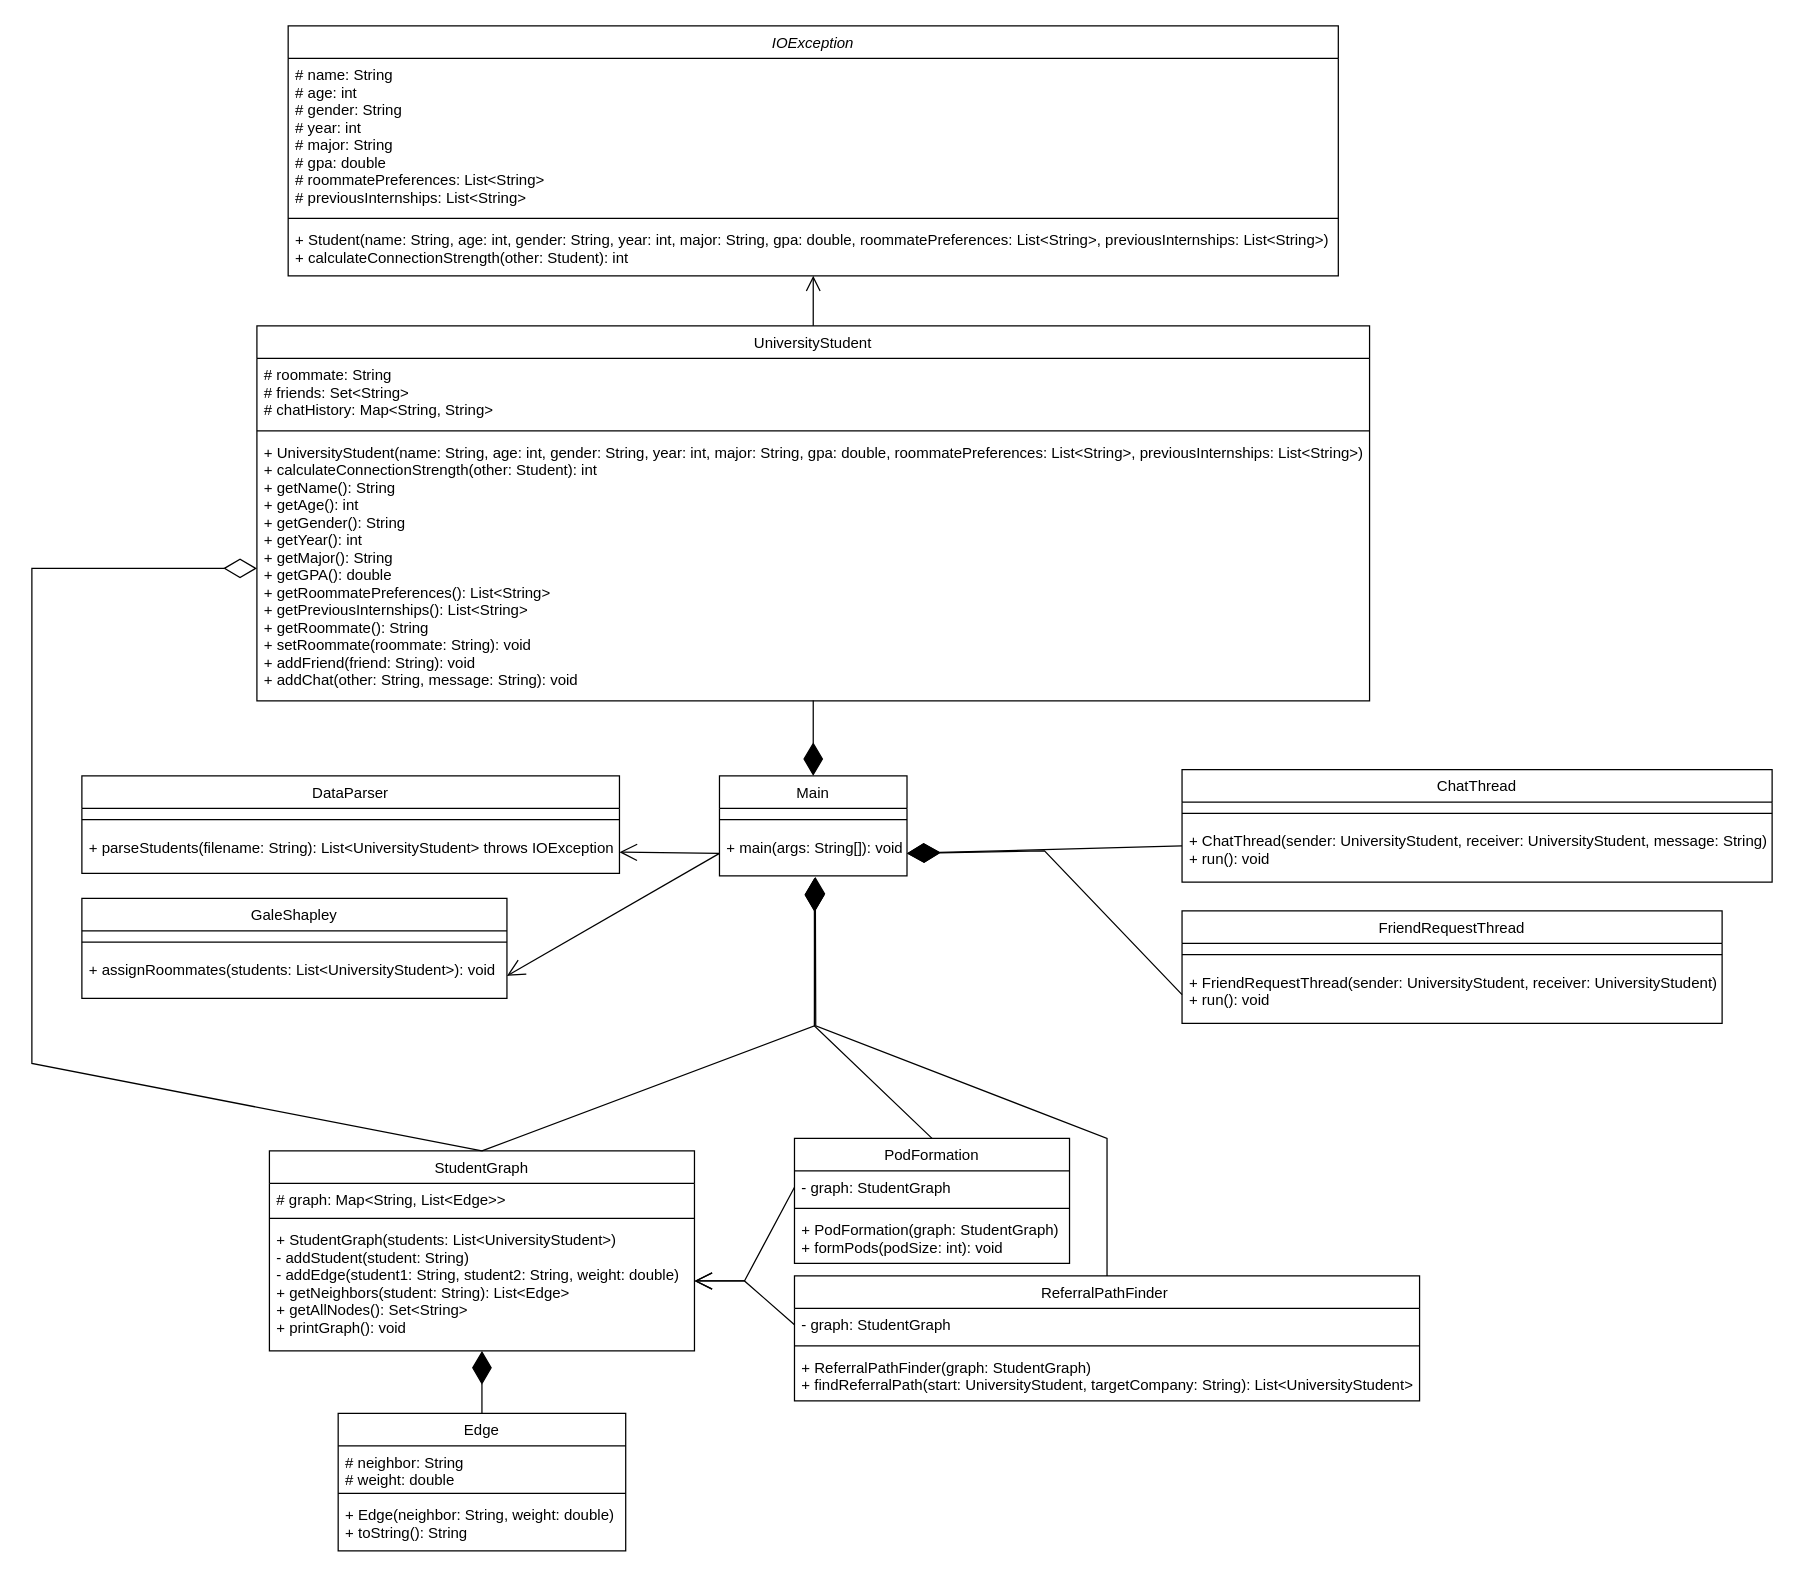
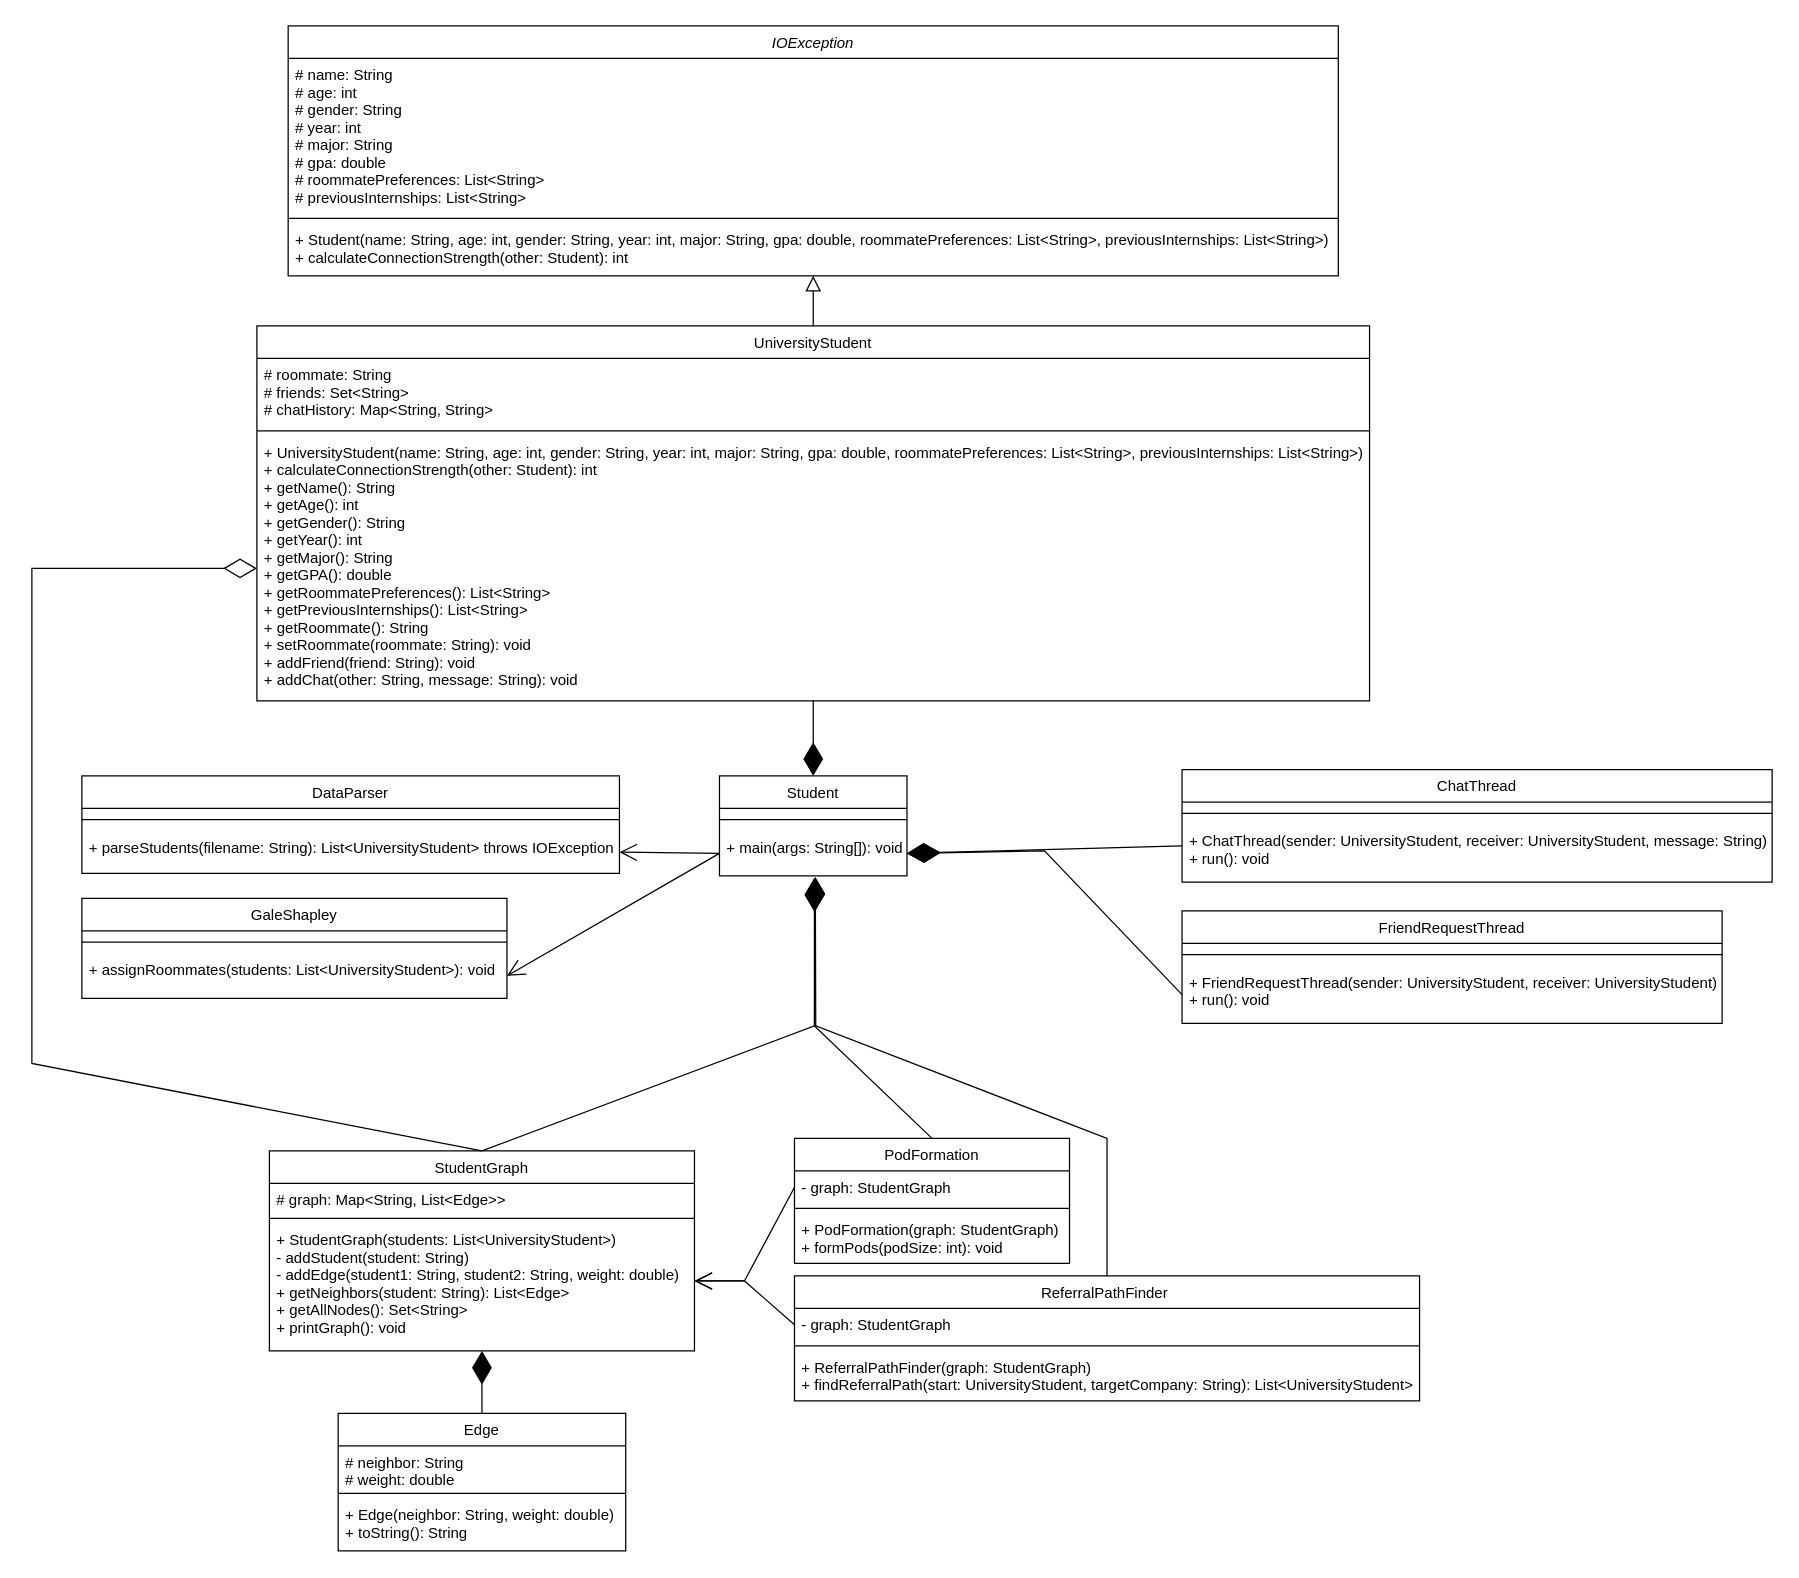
edge "UniversityStudent" -> "IOException": arrowhead open -> block
node "Main": label "Main" -> "Student"
